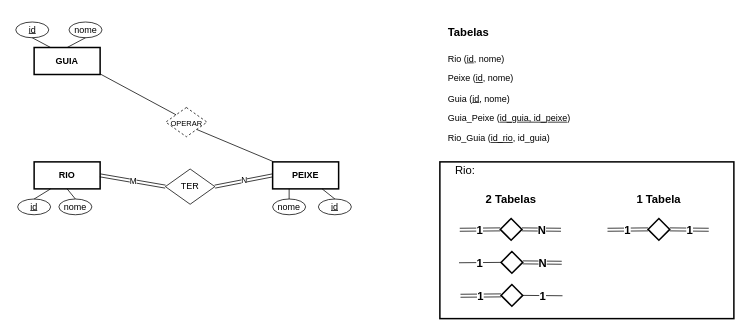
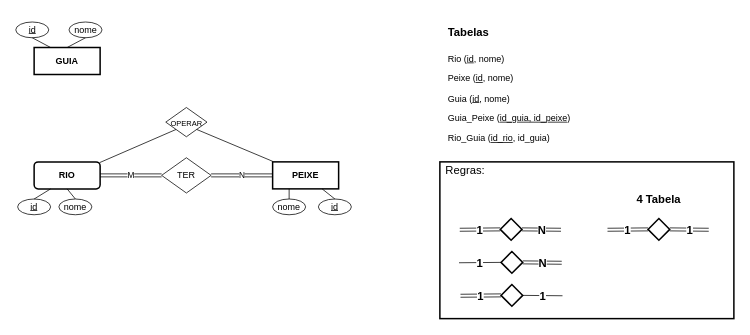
edge "GUIA" -- "OPERAR": removed
node "OPERAR": style dashed -> solid
edge "OPERAR" -- "RIO": added
node "Rio:": label "Rio:" -> "Regras:"
node "RIO": shape rectangle -> rounded rectangle
node "TER": moved (190, 186) -> (186, 175)
node "2 Tabelas": removed
node "1 Tabela": label "1 Tabela" -> "4 Tabela"
